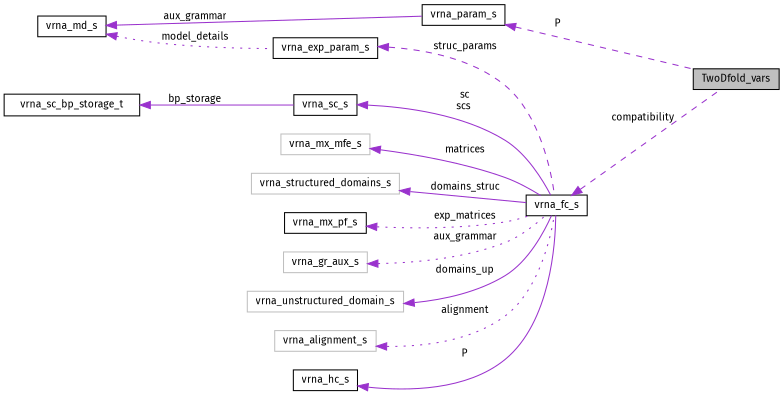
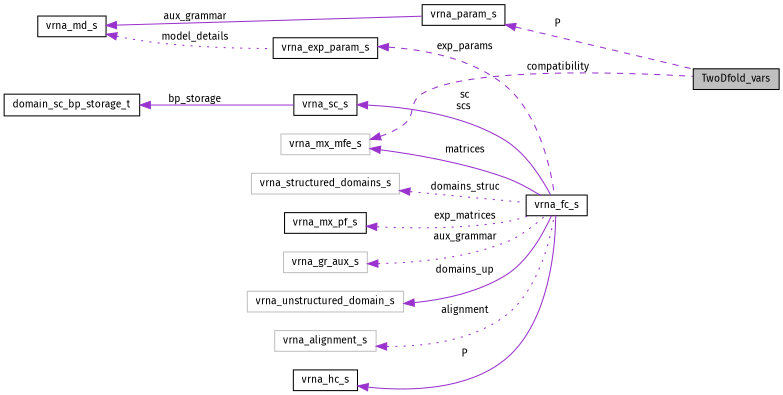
edge "vrna_fc_s" -> "vrna_exp_param_s": label " struc_params" -> " exp_params"
node "vrna_sc_bp_storage_t": label "vrna_sc_bp_storage_t" -> "domain_sc_bp_storage_t"
edge "TwoDfold_vars" -> "vrna_fc_s": now "TwoDfold_vars" -> "vrna_mx_mfe_s"
edge "vrna_fc_s" -> "vrna_structured_domains_s": style solid -> dotted
